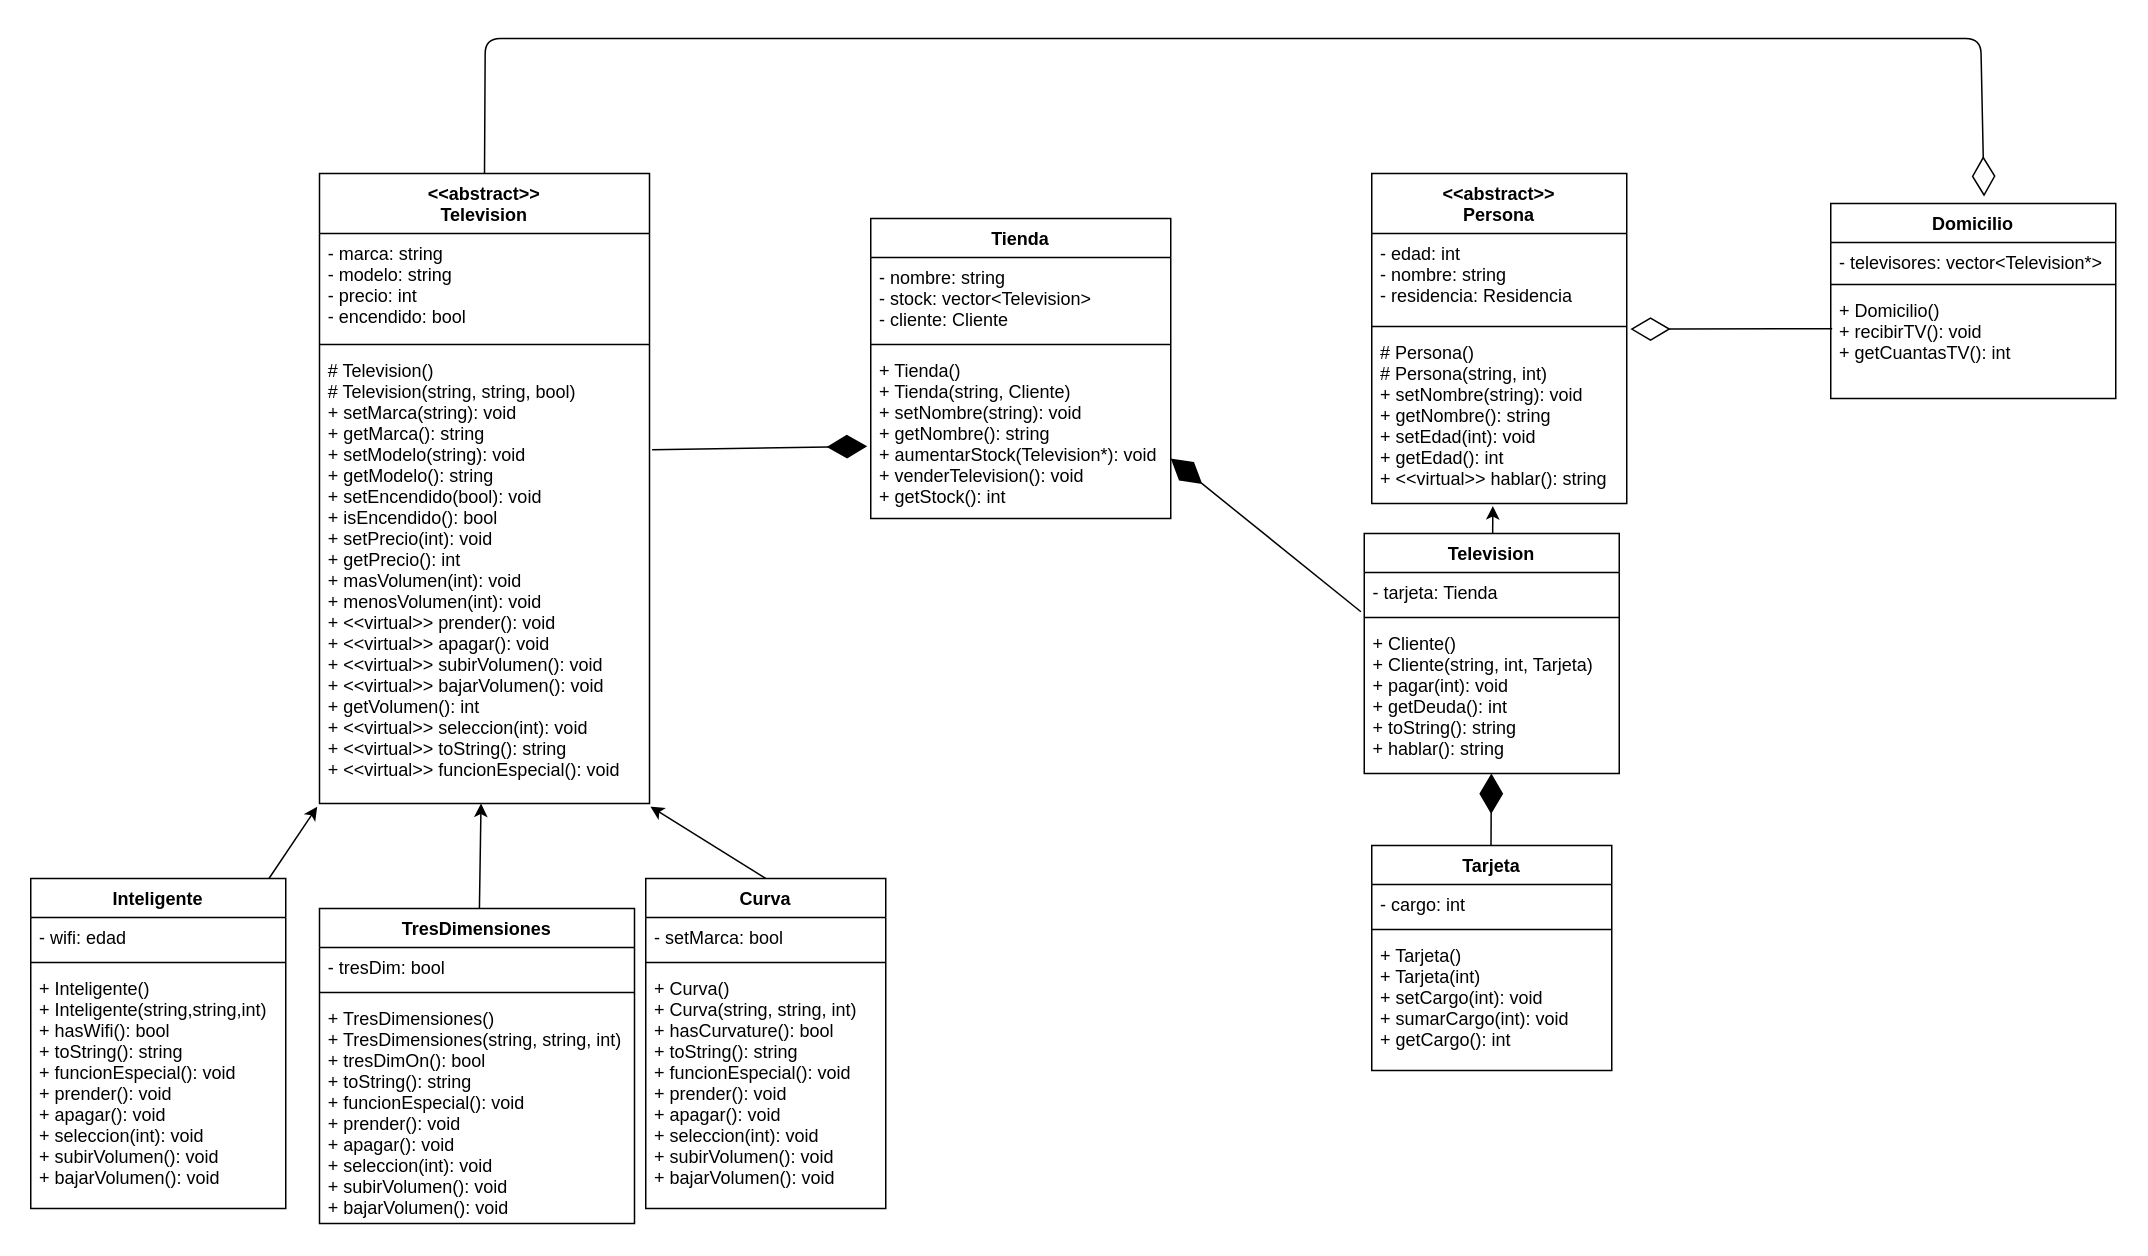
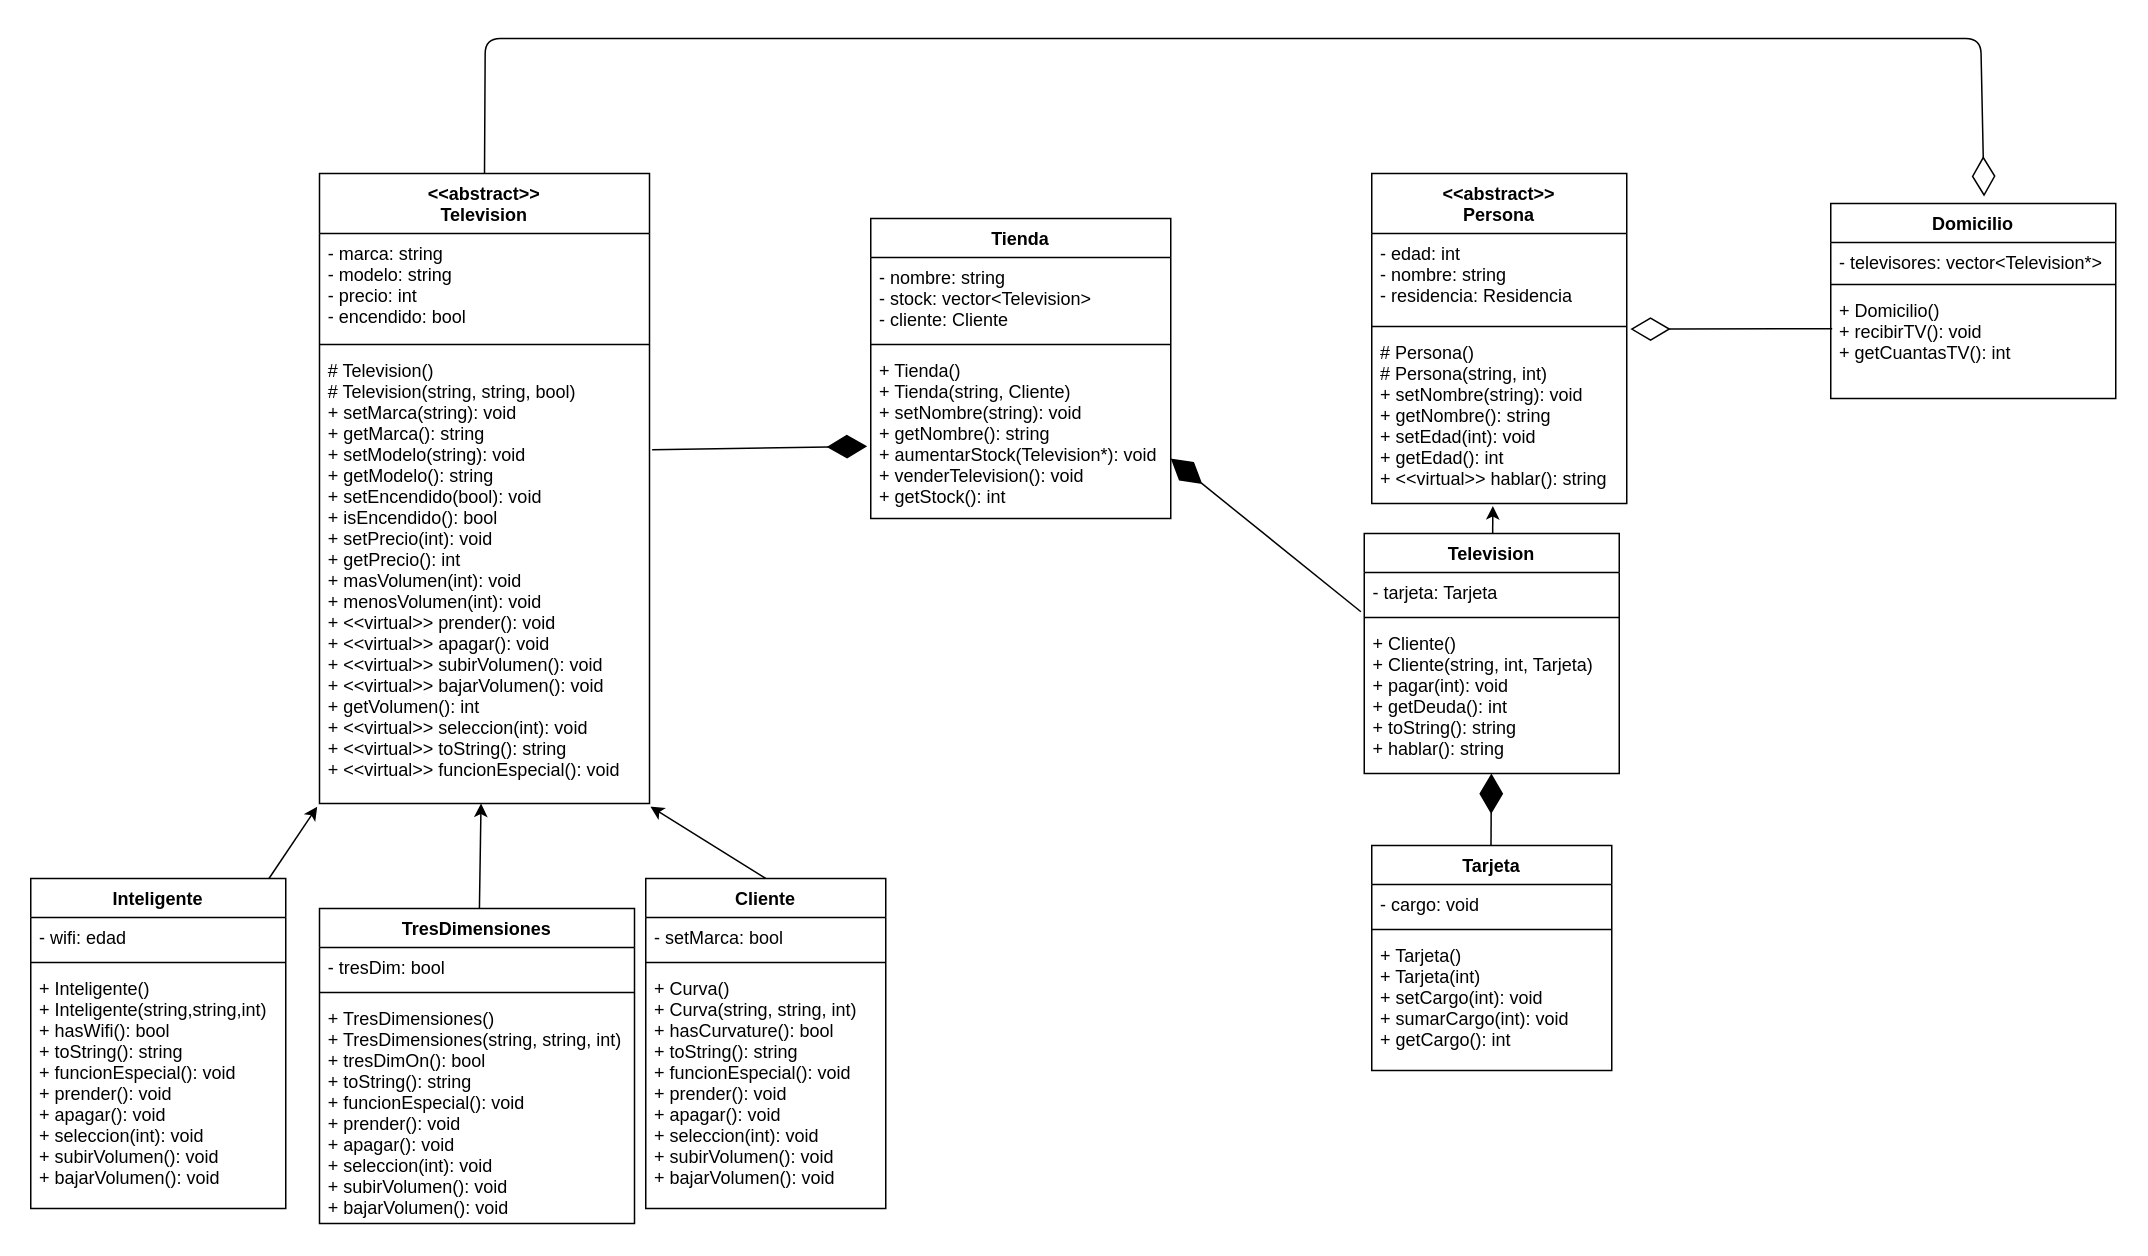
node "- tarjeta: Tienda": label "- tarjeta: Tienda" -> "- tarjeta: Tarjeta"
node "Curva": label "Curva" -> "Cliente"
node "- cargo: int": label "- cargo: int" -> "- cargo: void"
